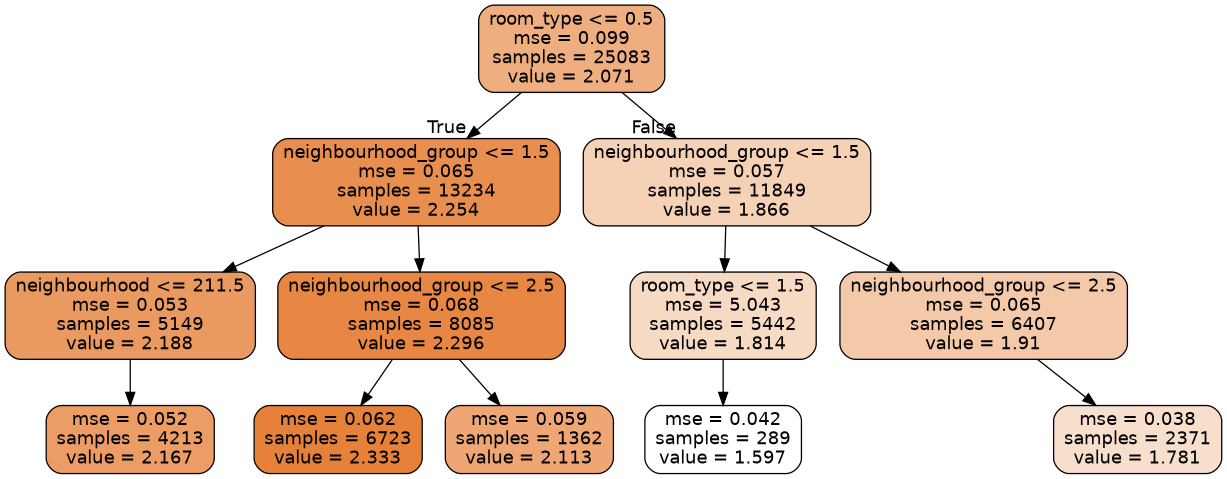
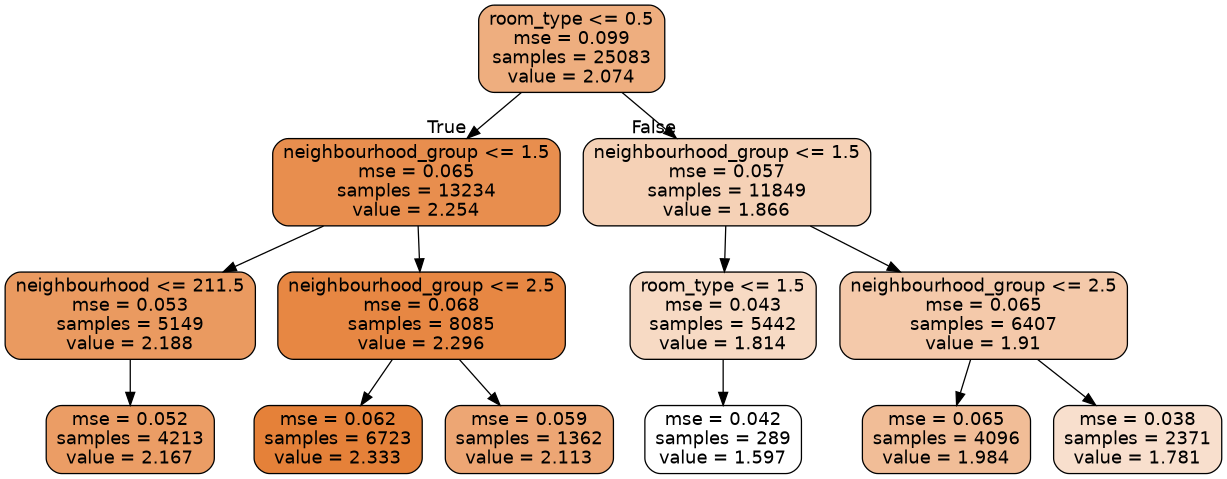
node "room_type <= 0.5 mse = 0.099 samples = 25083 value = 2.071": label "room_type <= 0.5 mse = 0.099 samples = 25083 value = 2.071" -> "room_type <= 0.5 mse = 0.099 samples = 25083 value = 2.074"
node "room_type <= 1.5 mse = 5.043 samples = 5442 value = 1.814": label "room_type <= 1.5 mse = 5.043 samples = 5442 value = 1.814" -> "room_type <= 1.5 mse = 0.043 samples = 5442 value = 1.814"
node "mse = 0.065 samples = 4096 value = 1.984": added
